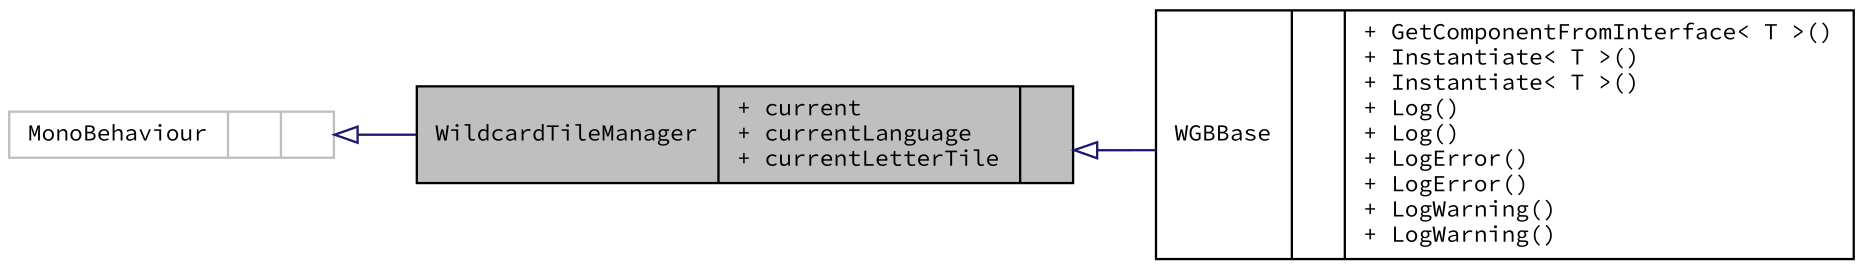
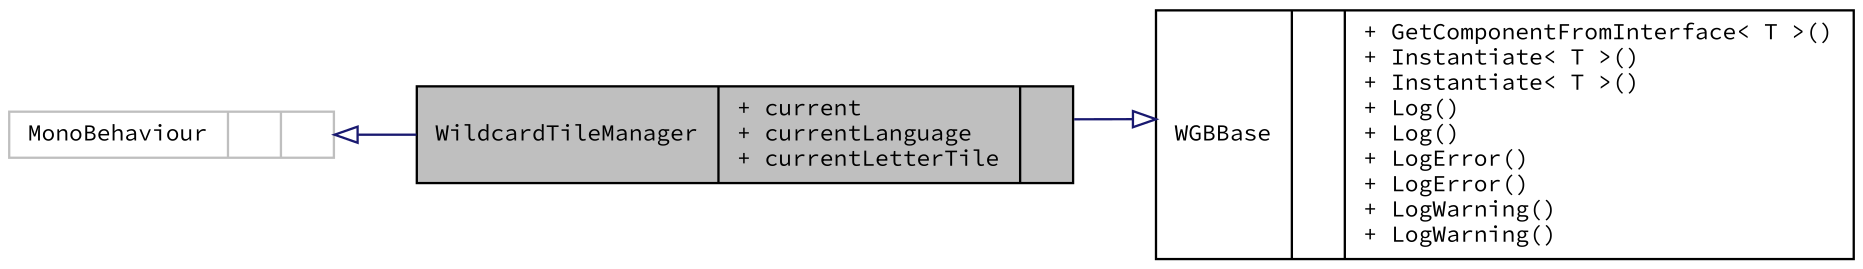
edge "WGBBase" -> "WildcardTileManager": reversed
